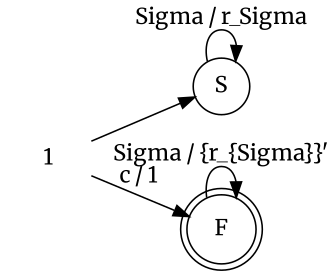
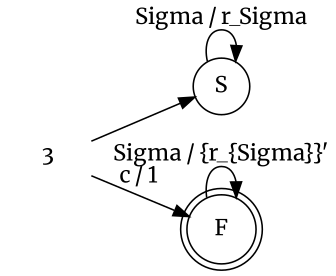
node "1": label "1" -> "3"
